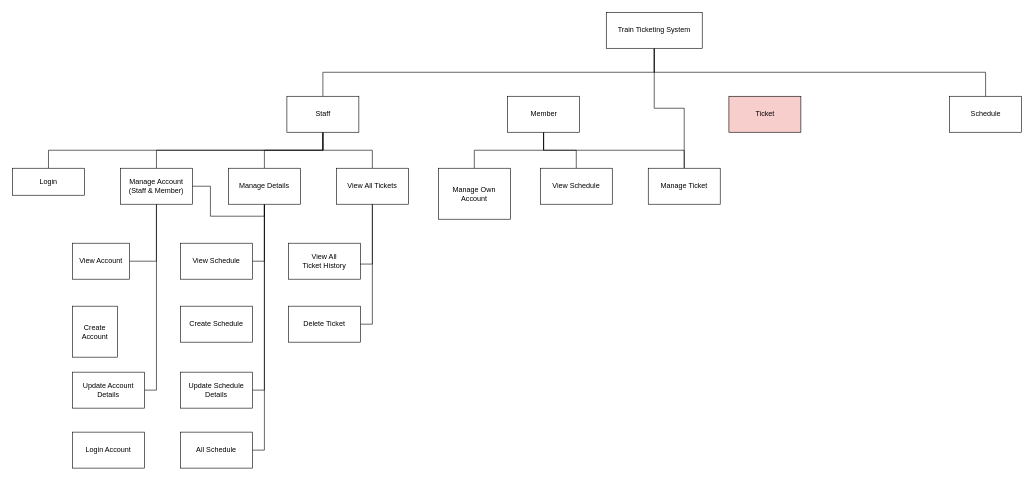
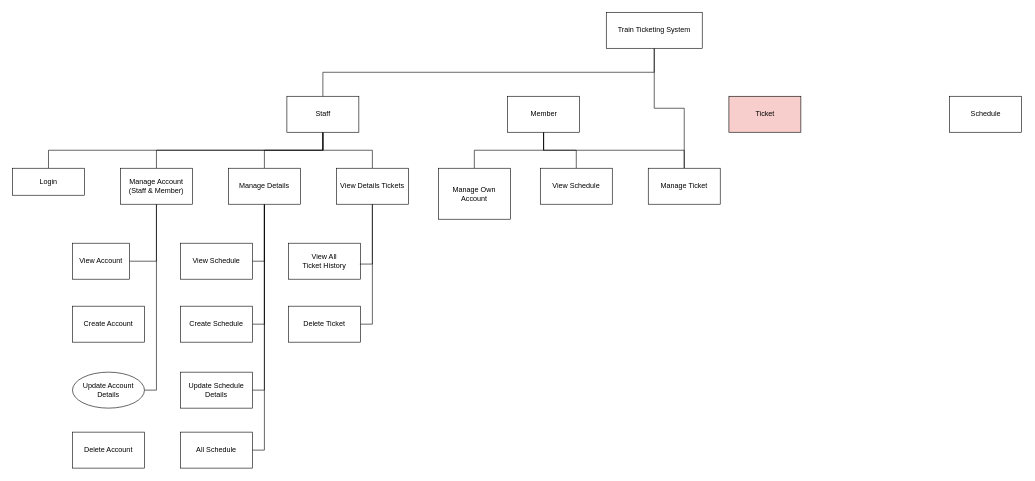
edge "Train Ticketing System" -- "Schedule": removed
node "View All Tickets": label "View All Tickets" -> "View Details Tickets"
edge "Manage Account (Staff & Member)" -- "Manage Details": now "Create Schedule" -- "Manage Details"
node "Create Account": size 45x51 -> 72x36
node "Update Account Details": shape rectangle -> ellipse
node "Login Account": label "Login Account" -> "Delete Account"
